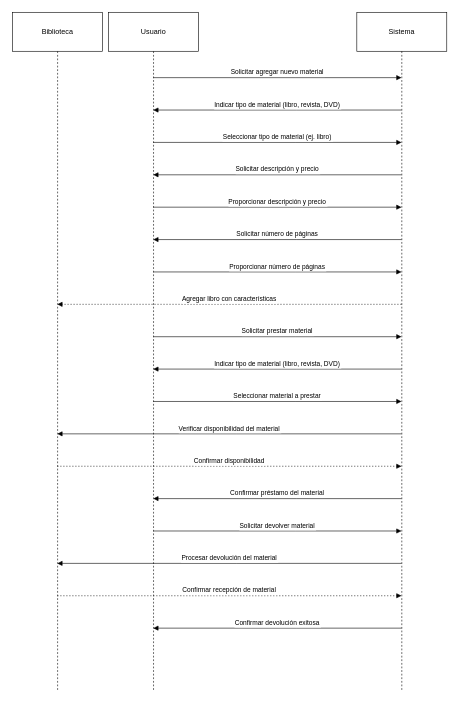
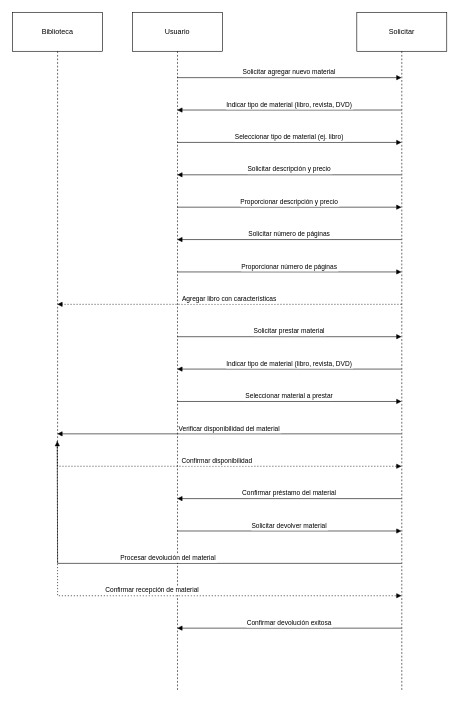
node "Sistema": label "Sistema" -> "Solicitar"
node "Biblioteca": size 90x679 -> 90x429
node "Usuario": moved (153, 352) -> (177, 352)
